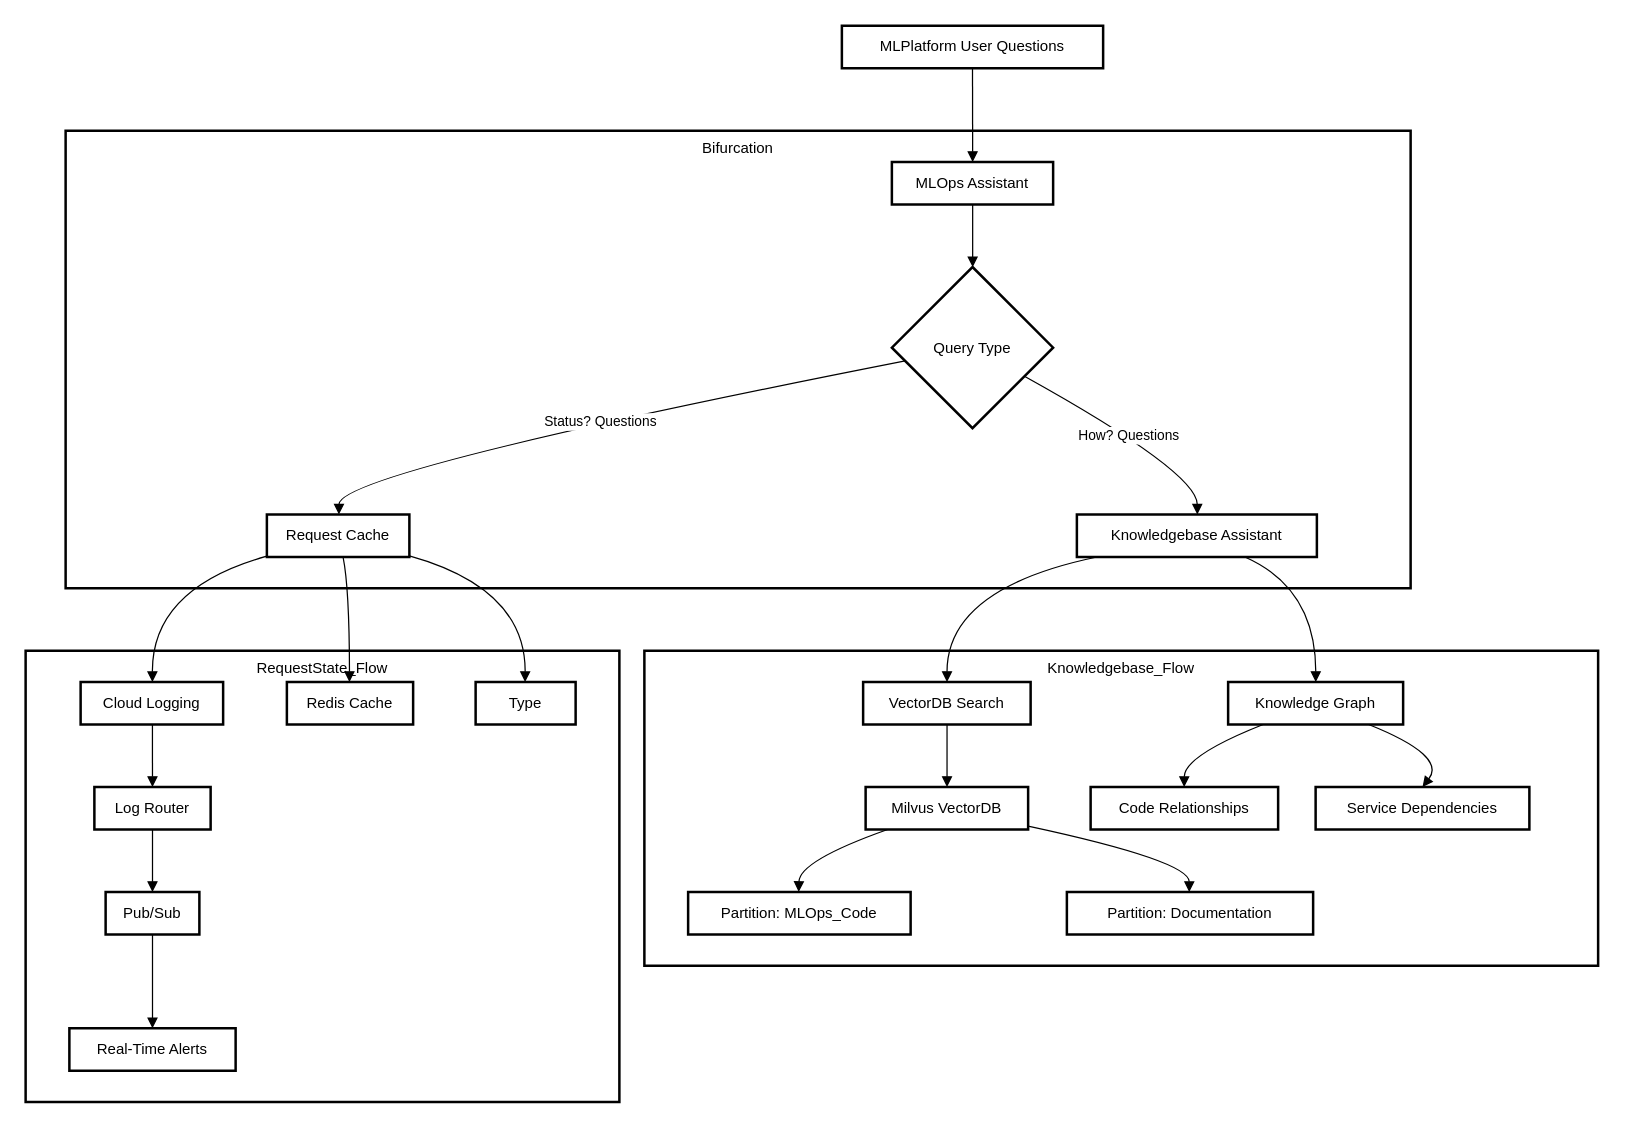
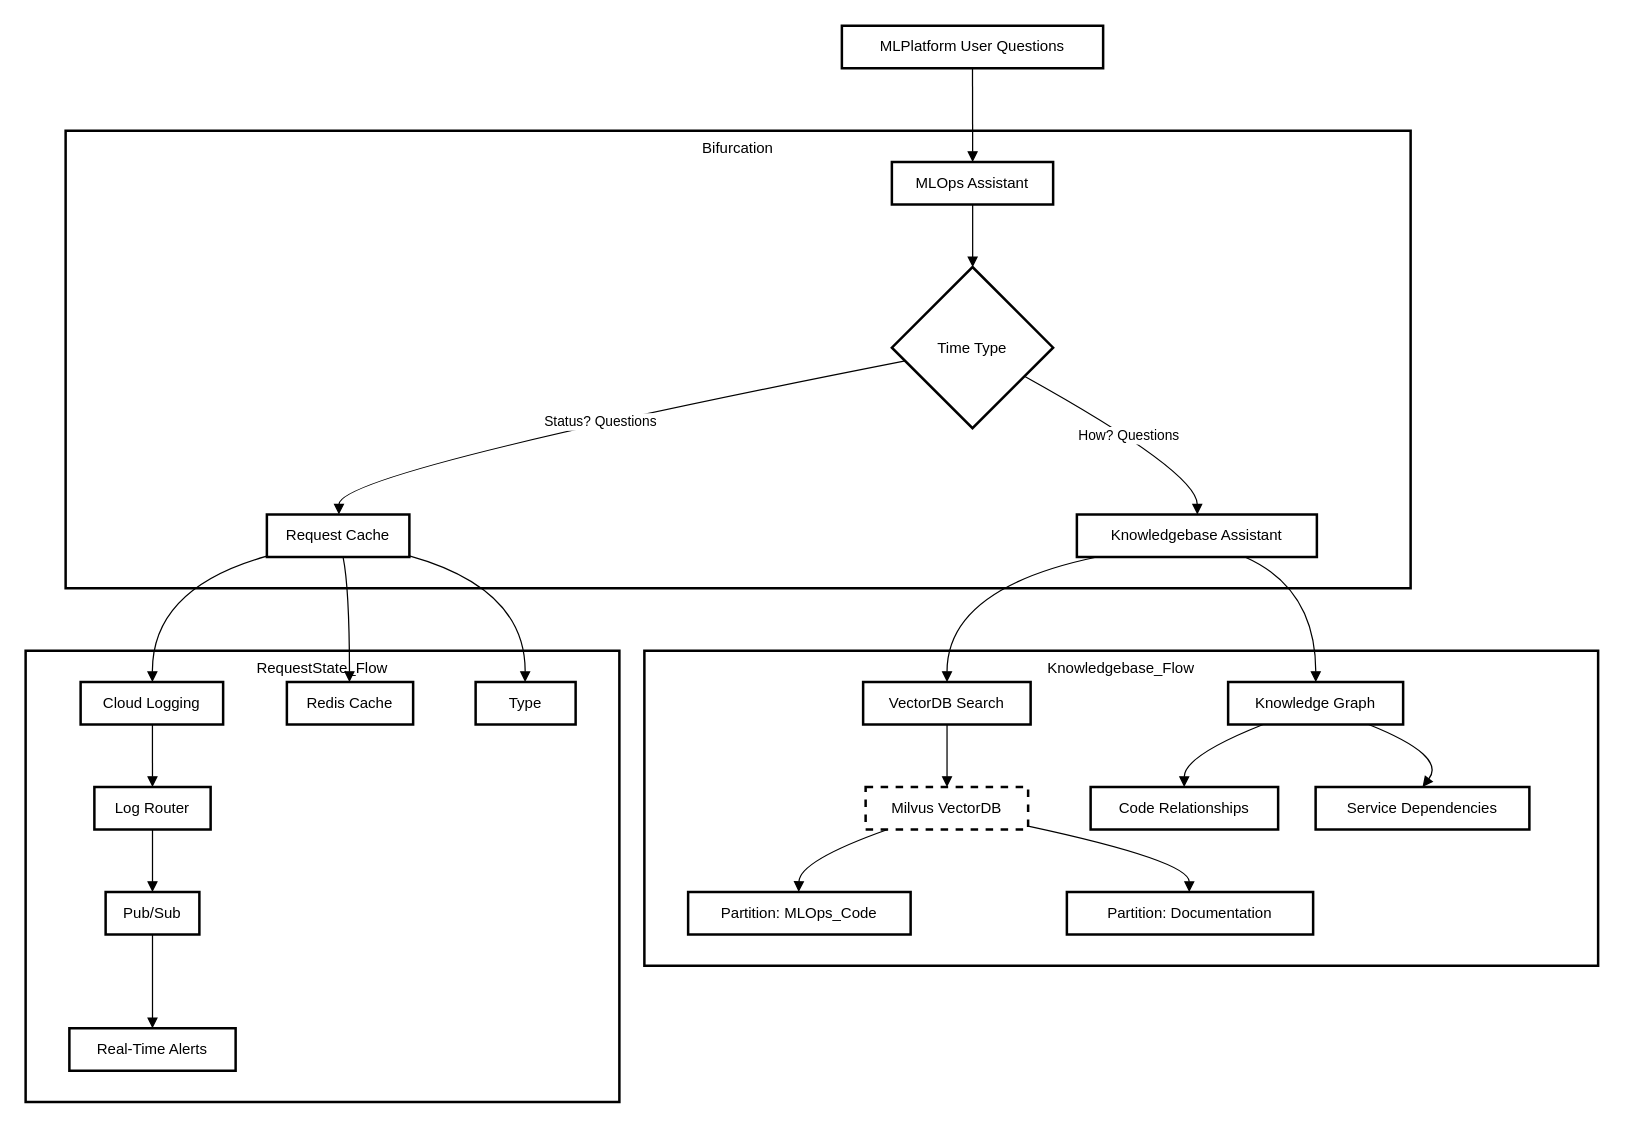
node "Query Type": label "Query Type" -> "Time Type"
node "Milvus VectorDB": style solid -> dashed
